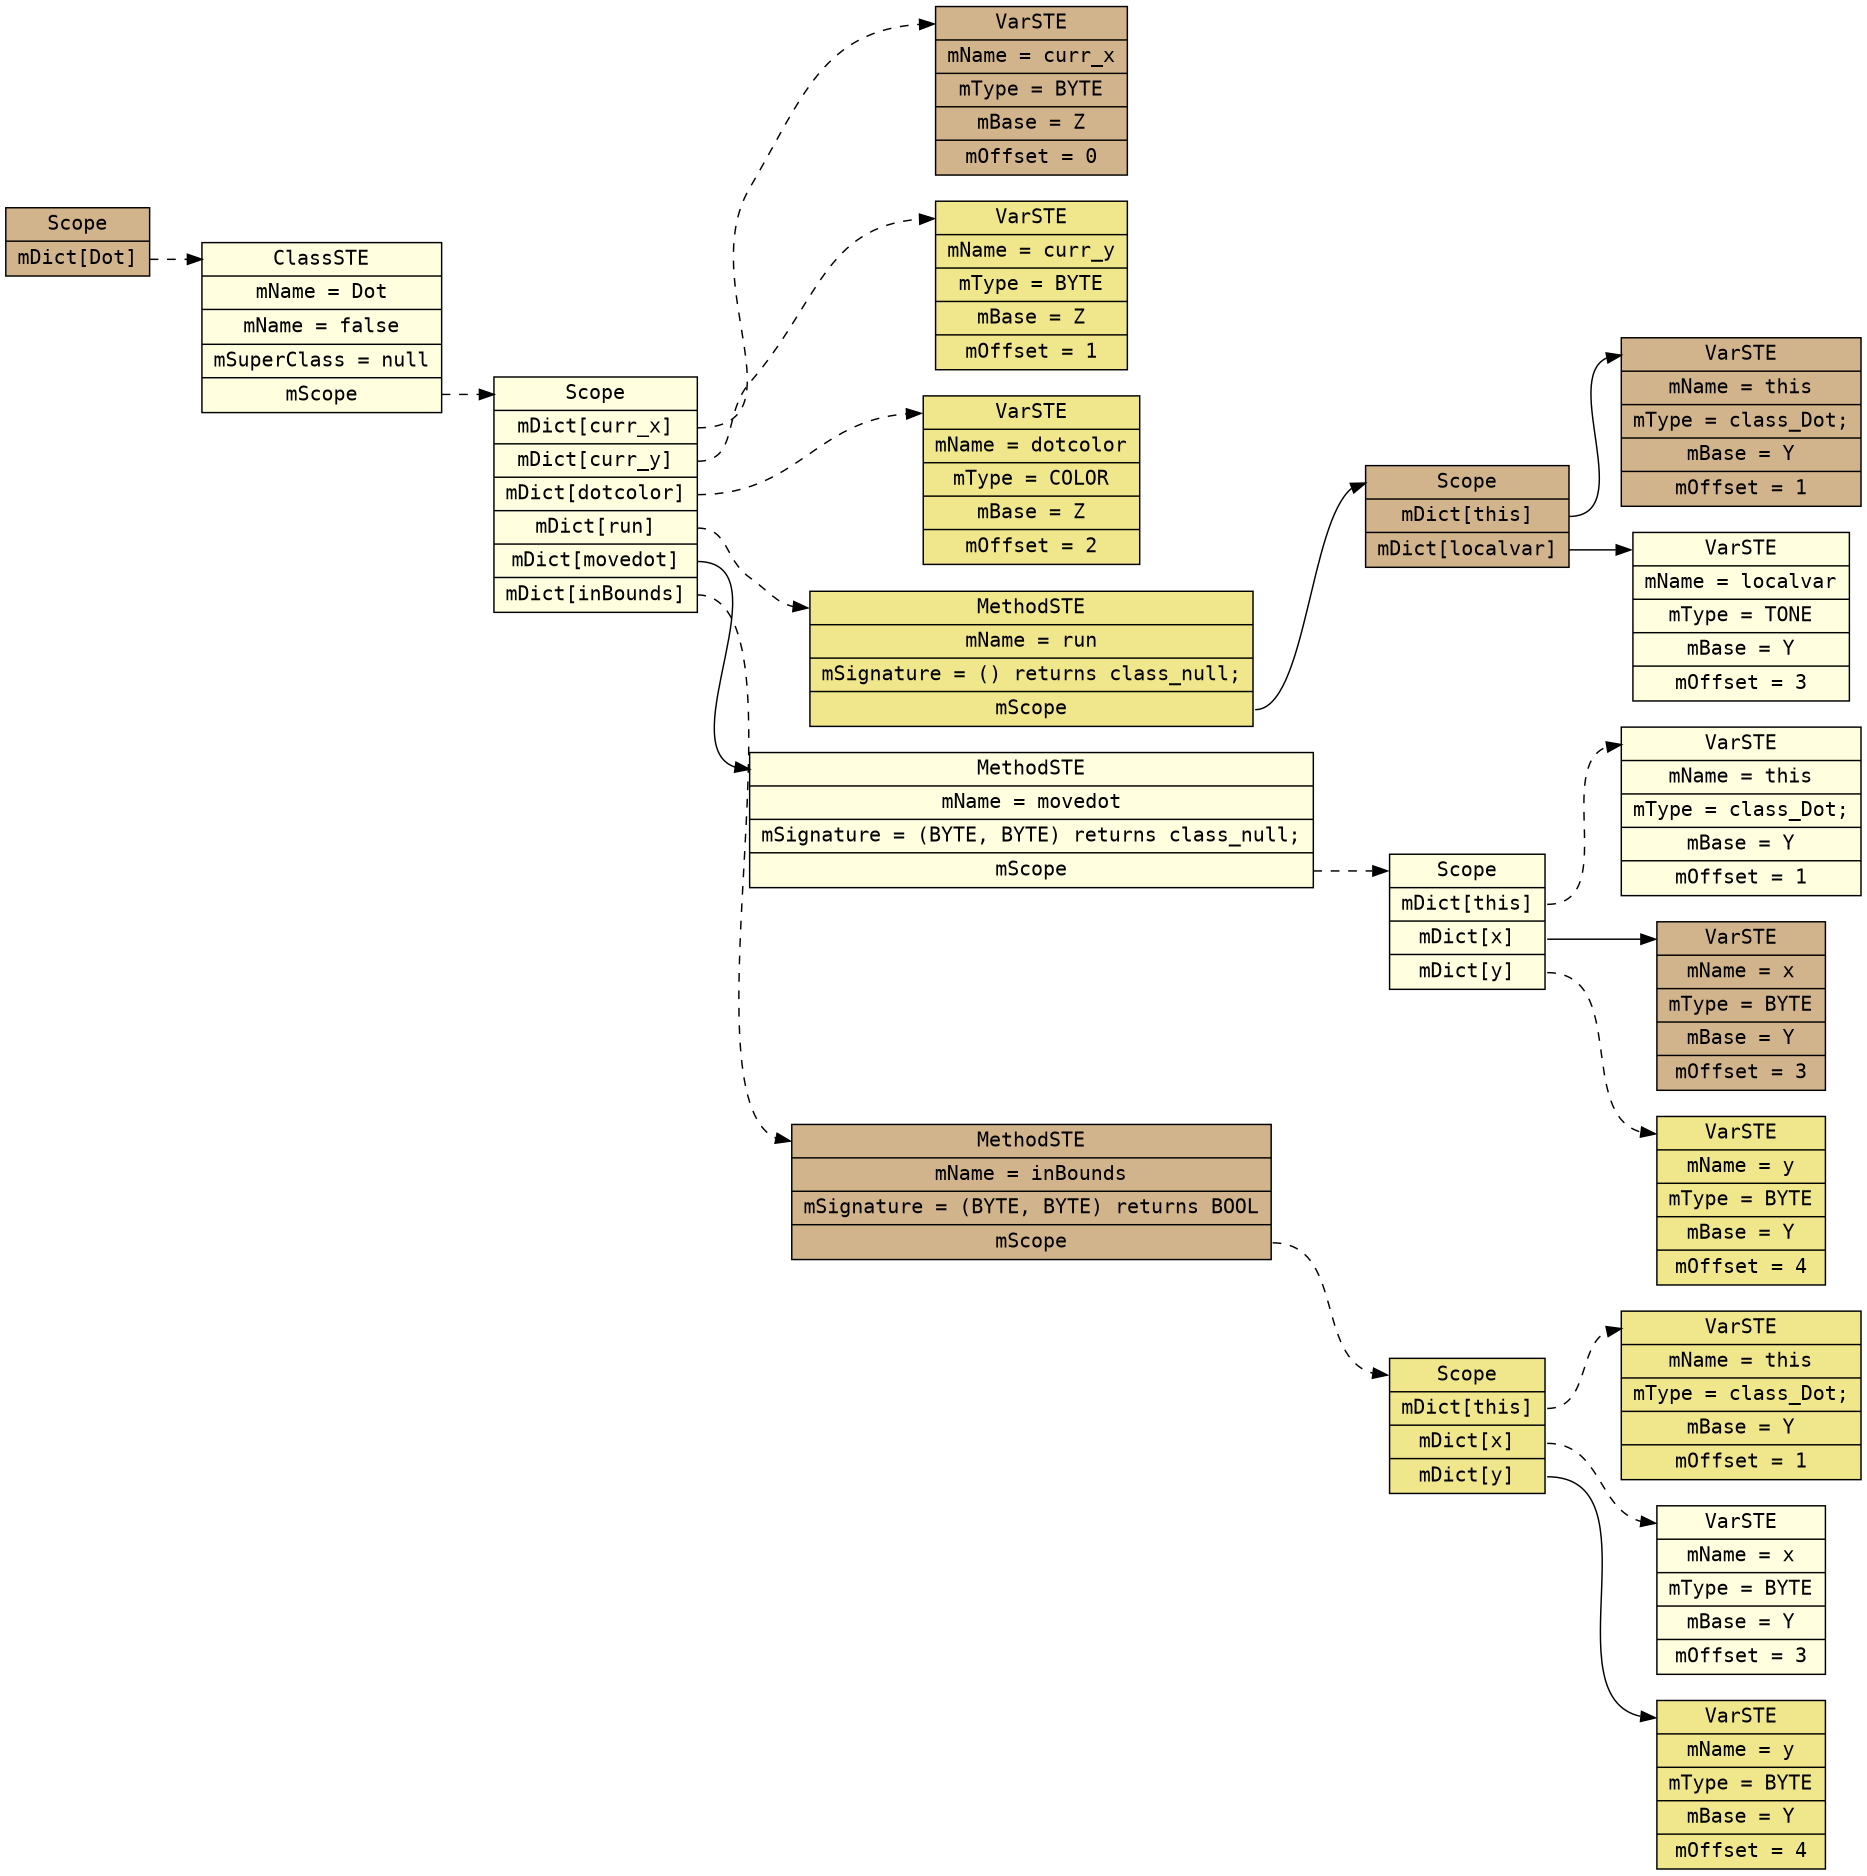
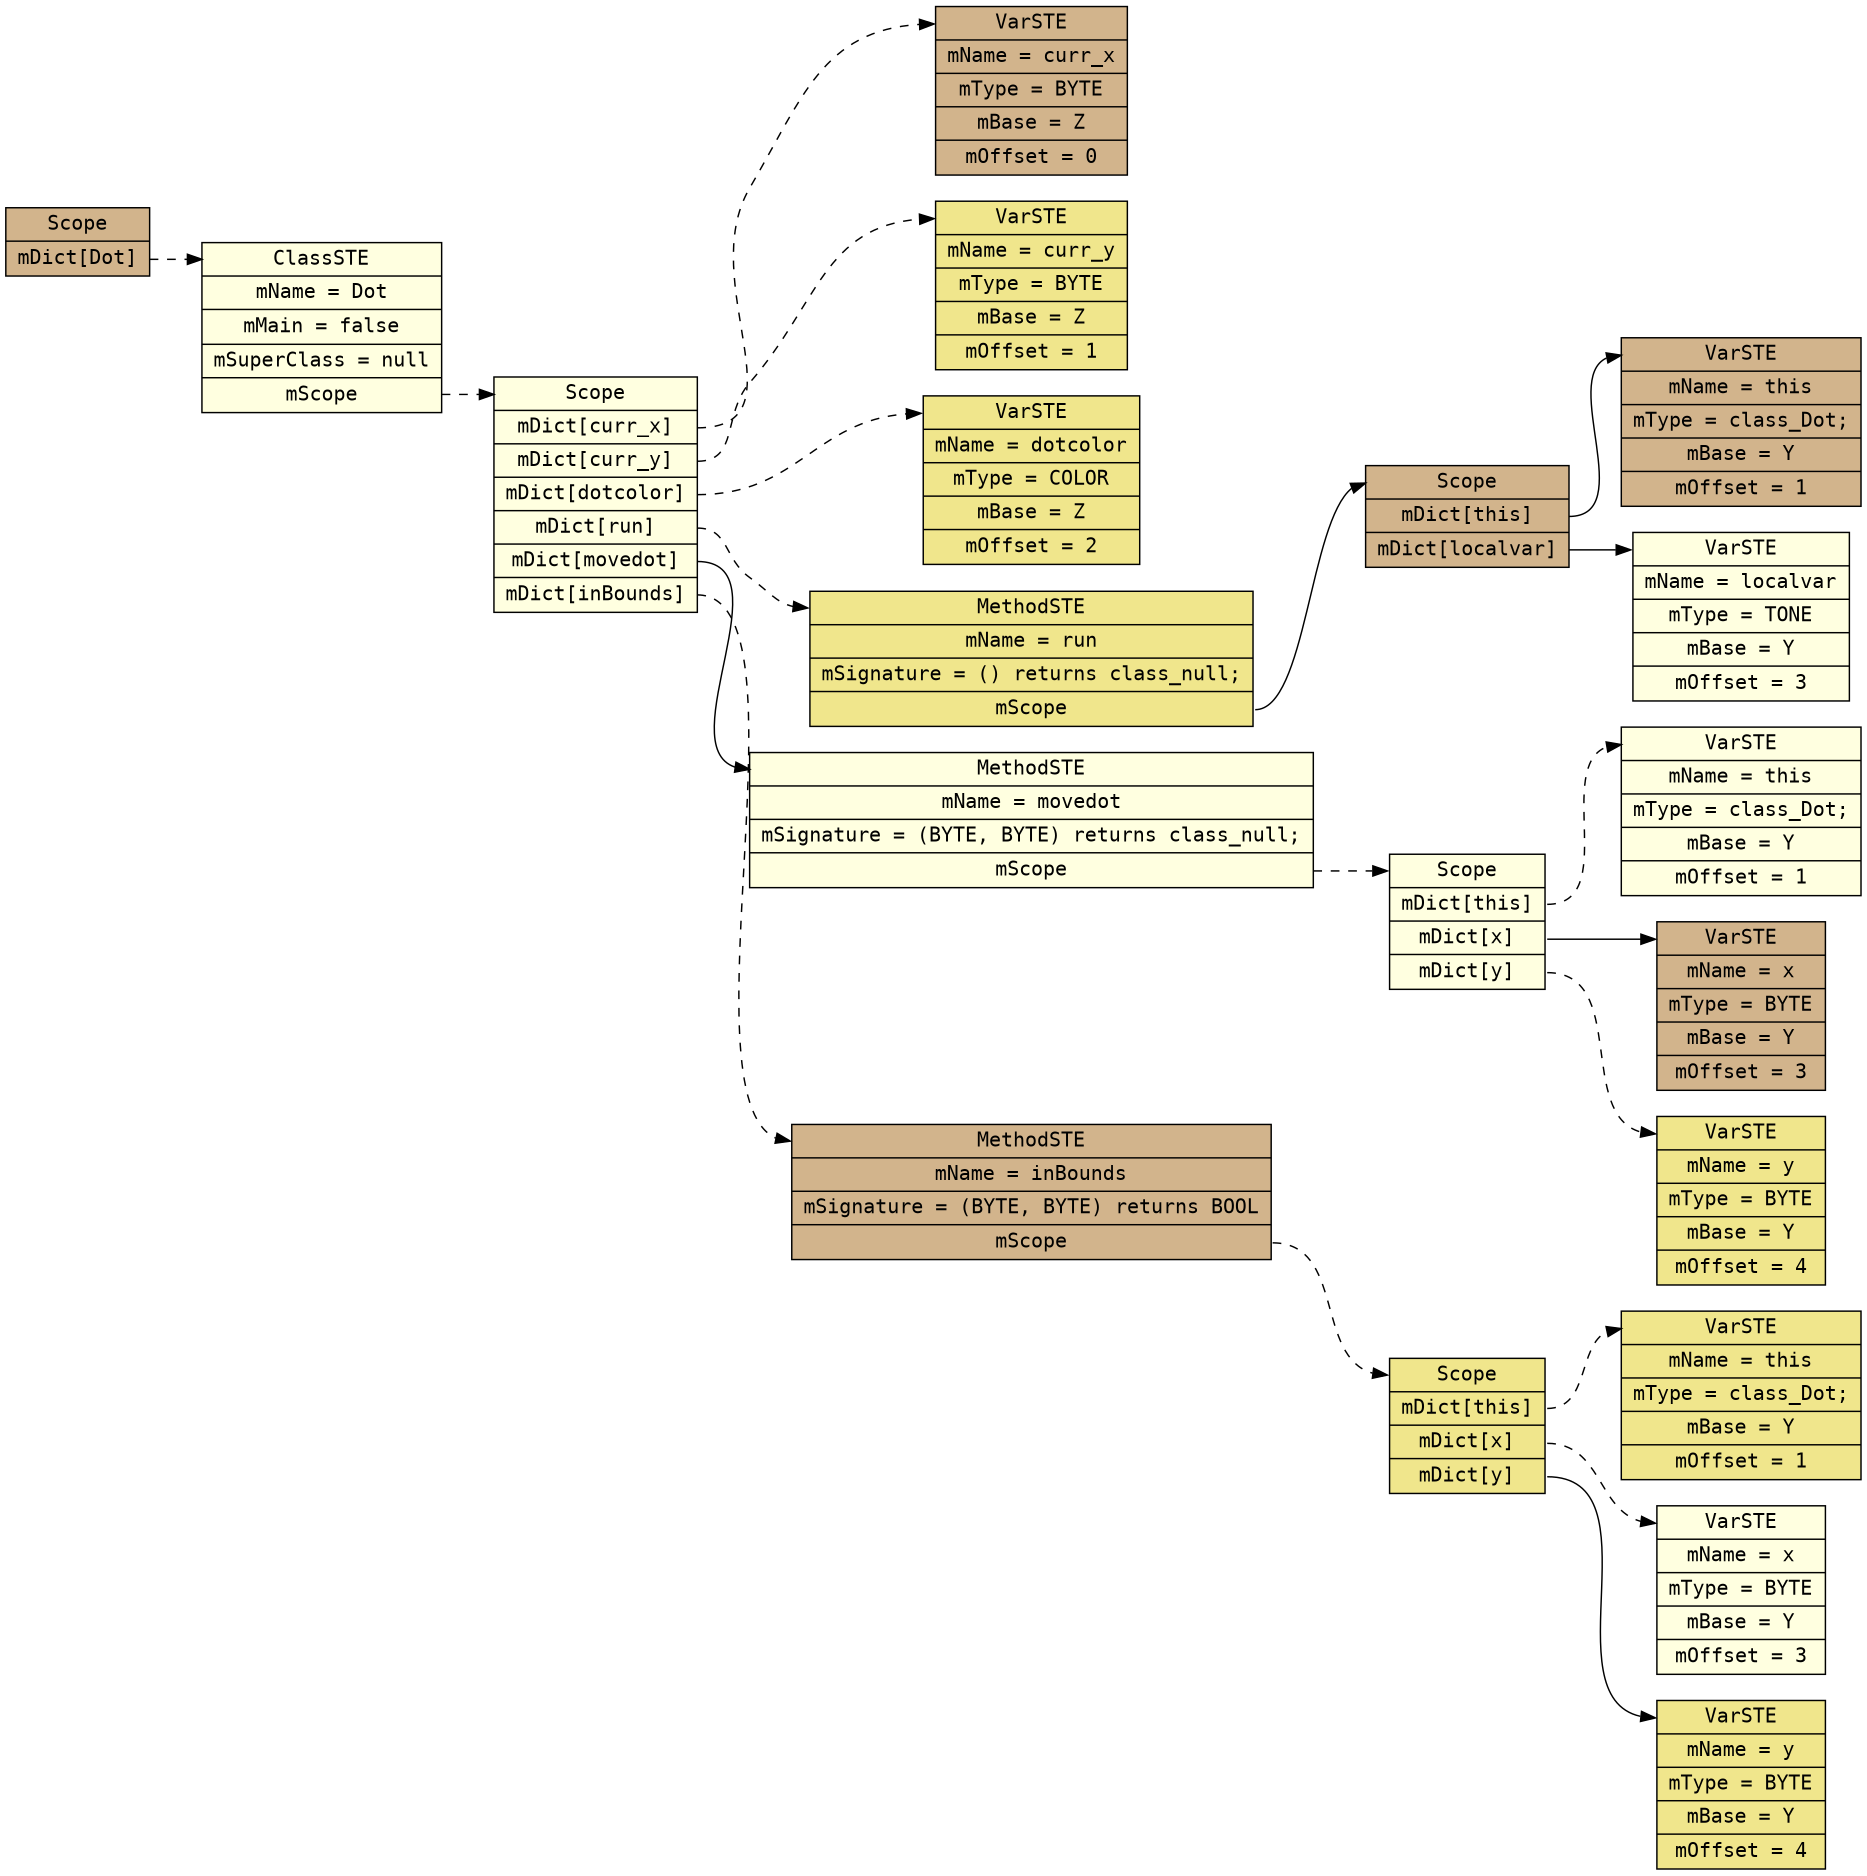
node "ClassSTE": text "mName = false" -> "mMain = false"
